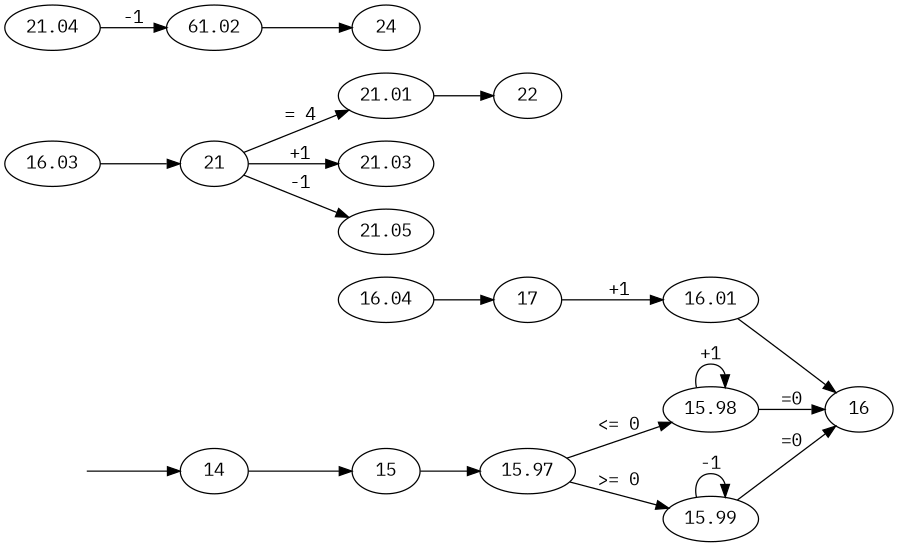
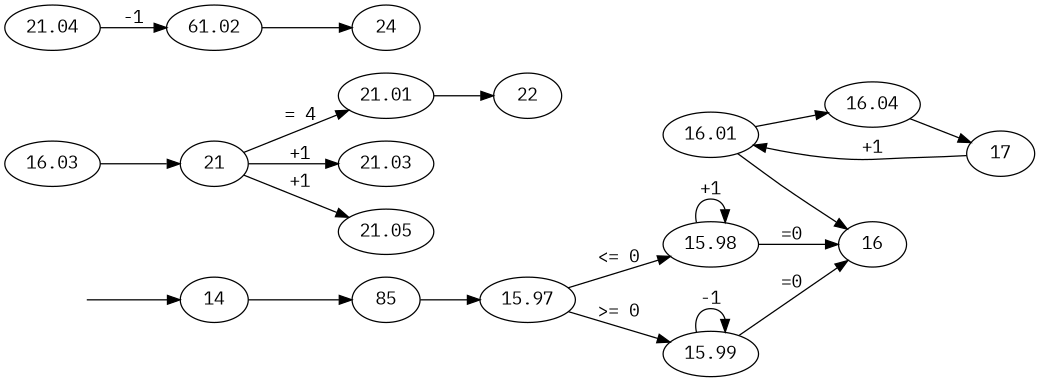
edge "16.01" -> "16.04": added
edge "21" -> "21.05": label "-1" -> "+1"
node "15": label "15" -> "85"
